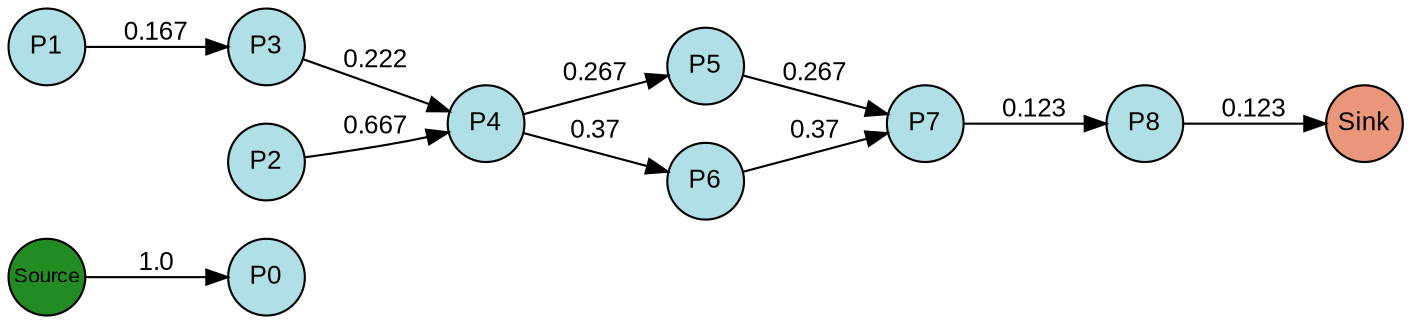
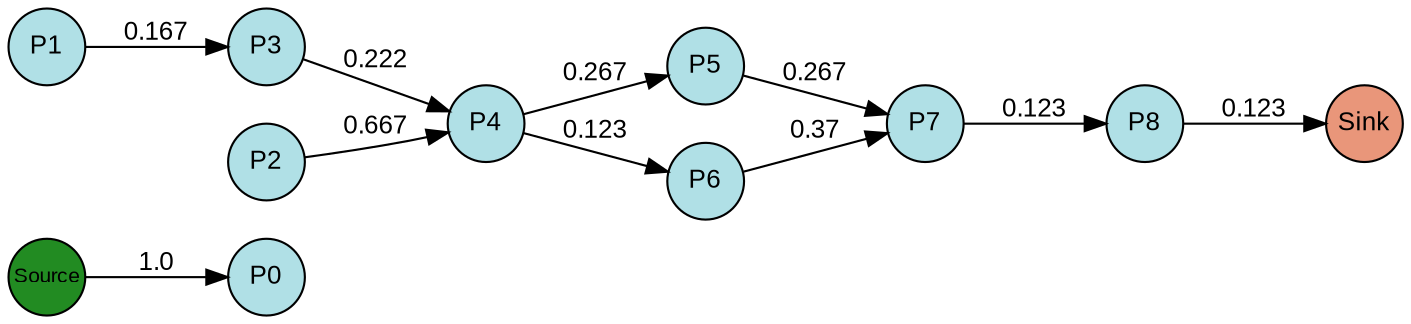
edge "P4" -> "P6": label "0.37" -> "0.123"
